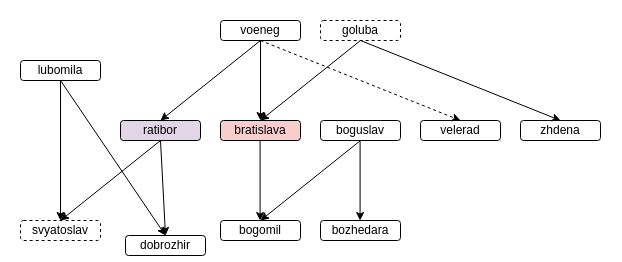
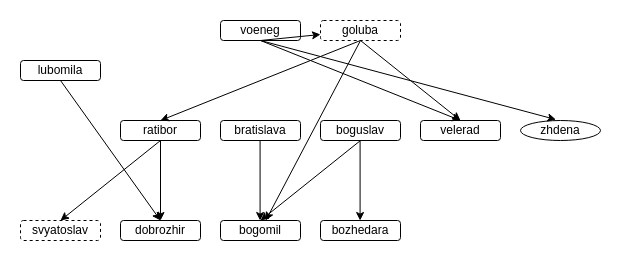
edge "voeneg" -> "zhdena": added
edge "voeneg" -> "bratislava": now "voeneg" -> "goluba"
edge "goluba" -> "velerad": added
edge "voeneg" -> "ratibor": removed
edge "goluba" -> "bratislava": now "goluba" -> "bogomil"
edge "goluba" -> "ratibor": added
edge "voeneg" -> "velerad": style dashed -> solid
edge "goluba" -> "zhdena": removed
node "ratibor": fillcolor #e1d5e7 -> #ffffff
node "bratislava": fillcolor #f8cecc -> #ffffff
node "zhdena": shape rounded rectangle -> ellipse
edge "lubomila" -> "svyatoslav": removed
node "dobrozhir": moved (166, 246) -> (161, 231)
